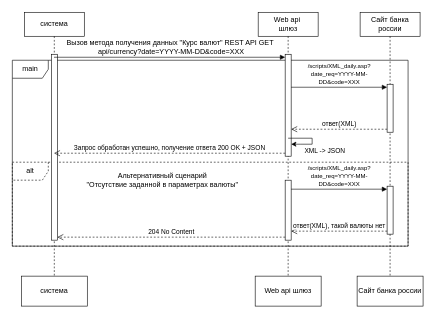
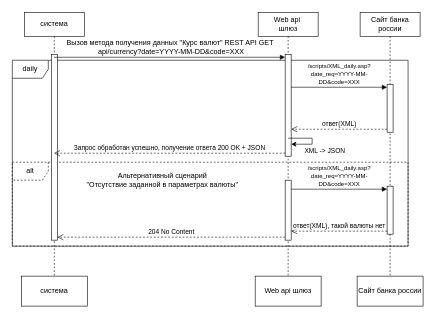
node "main": label "main" -> "daily"
